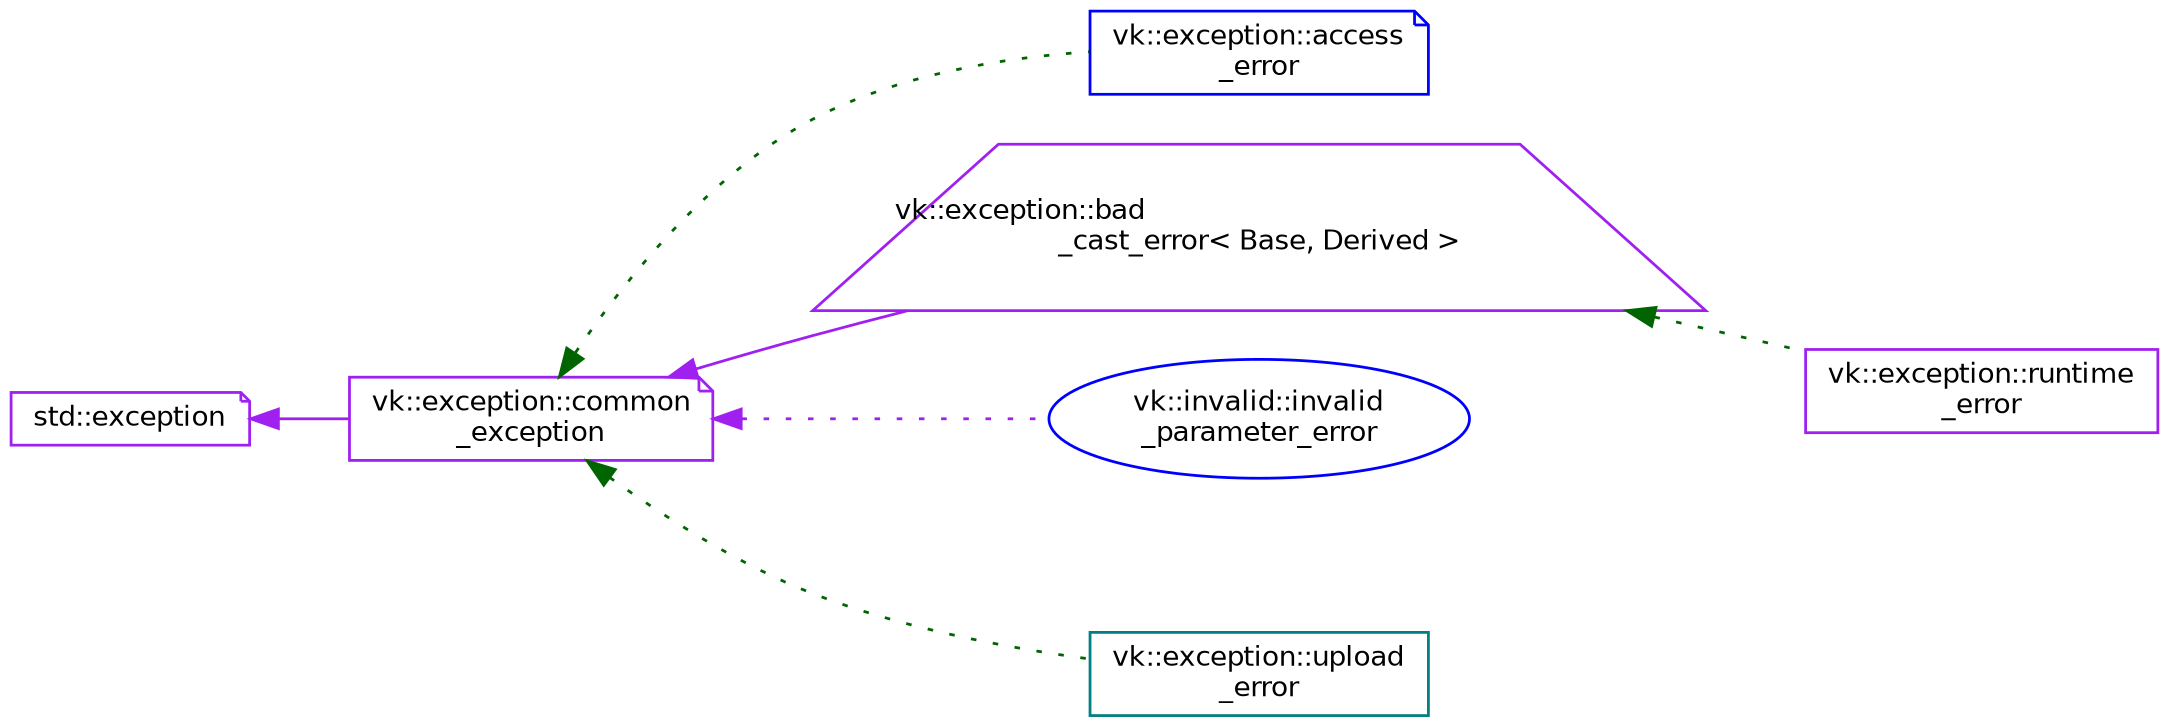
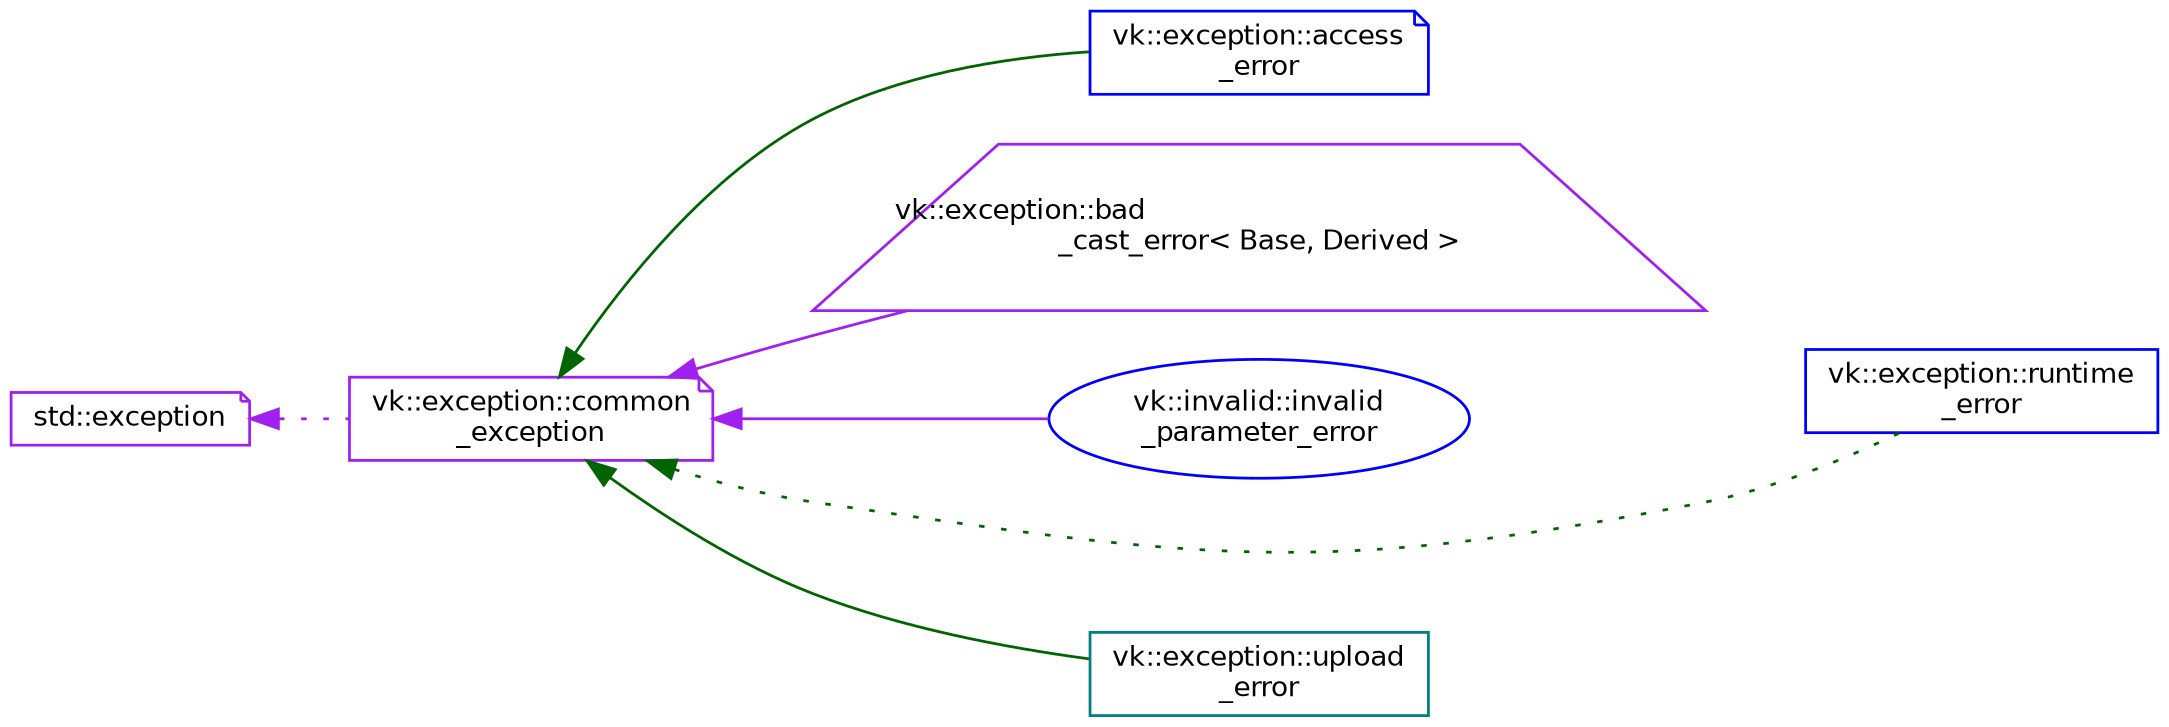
edge "vk::exception::access _error" -> "vk::exception::common _exception": style dotted -> solid
edge "vk::exception::runtime _error" -> "vk::exception::bad _cast_error< Base, Derived >": now "vk::exception::runtime _error" -> "vk::exception::common _exception"
node "vk::exception::runtime _error": color purple -> blue
edge "vk::exception::common _exception" -> "std::exception": style solid -> dotted
edge "vk::invalid::invalid _parameter_error" -> "vk::exception::common _exception": style dotted -> solid
edge "vk::exception::upload _error" -> "vk::exception::common _exception": style dotted -> solid
